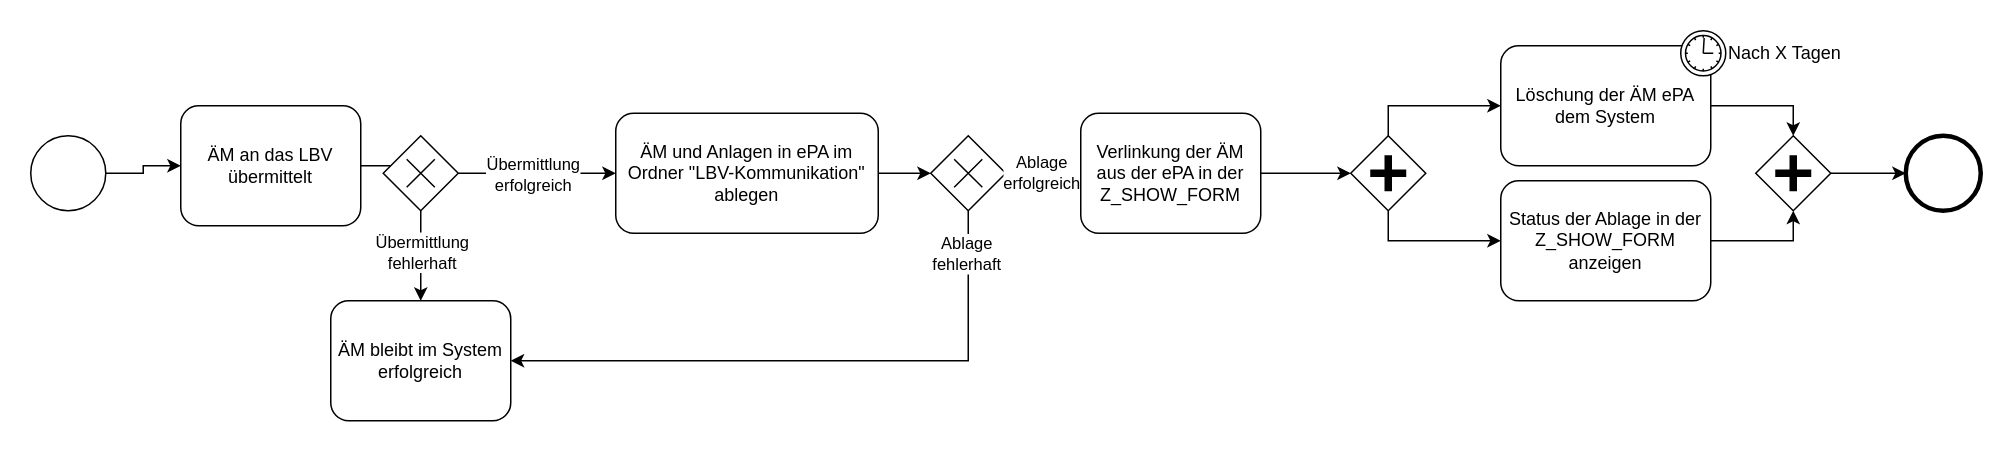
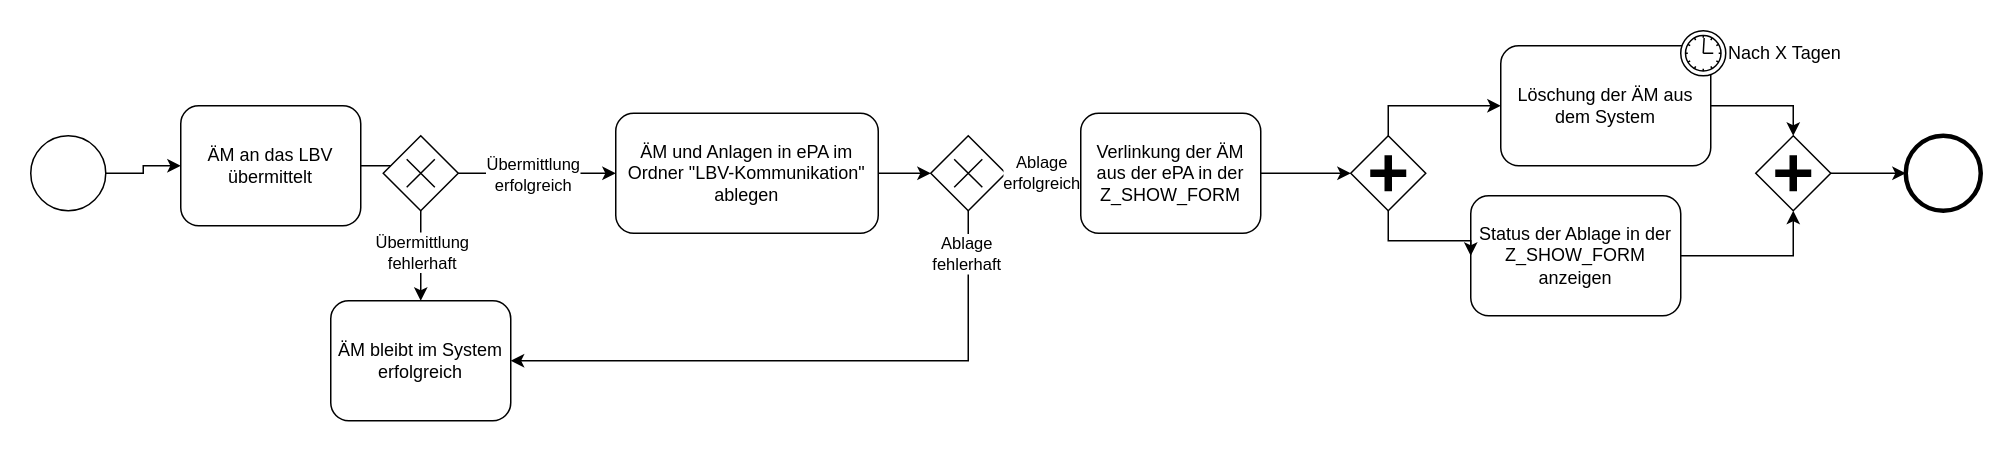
node "Löschung der ÄM ePA dem System": label "Löschung der ÄM ePA dem System" -> "Löschung der ÄM aus dem System"
node "Status der Ablage in der Z_SHOW_FORM anzeigen": moved (1606, 241) -> (1576, 256)
